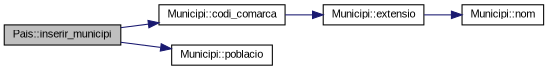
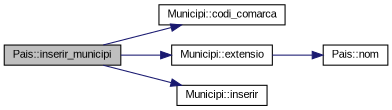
edge "Municipi::codi_comarca" -> "Municipi::extensio": now "Pais::inserir_municipi" -> "Municipi::extensio"
node "Municipi::nom": label "Municipi::nom" -> "Pais::nom"
node "Municipi::poblacio": label "Municipi::poblacio" -> "Municipi::inserir"
